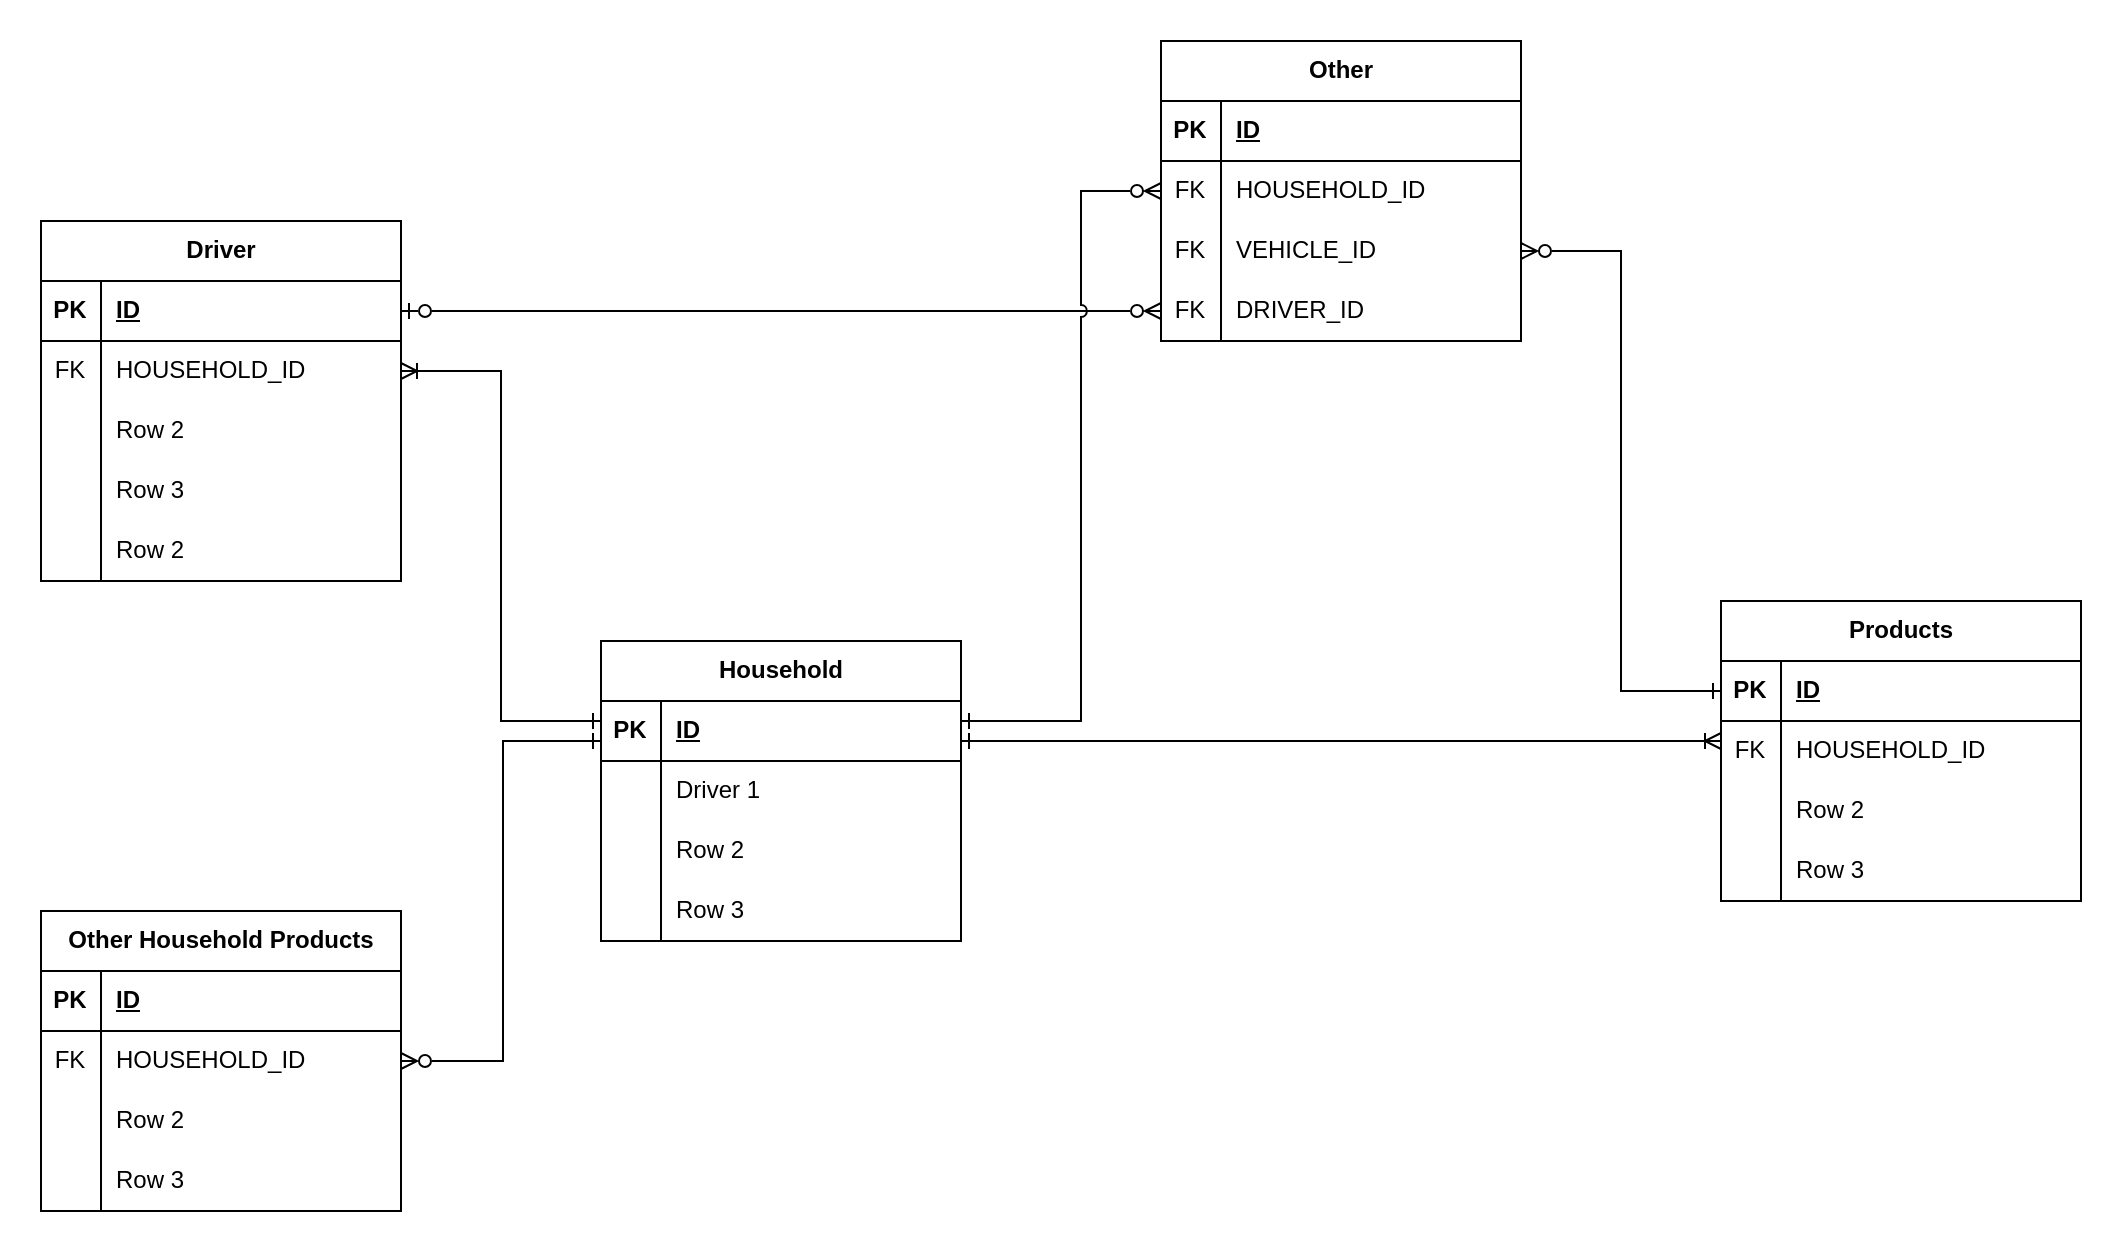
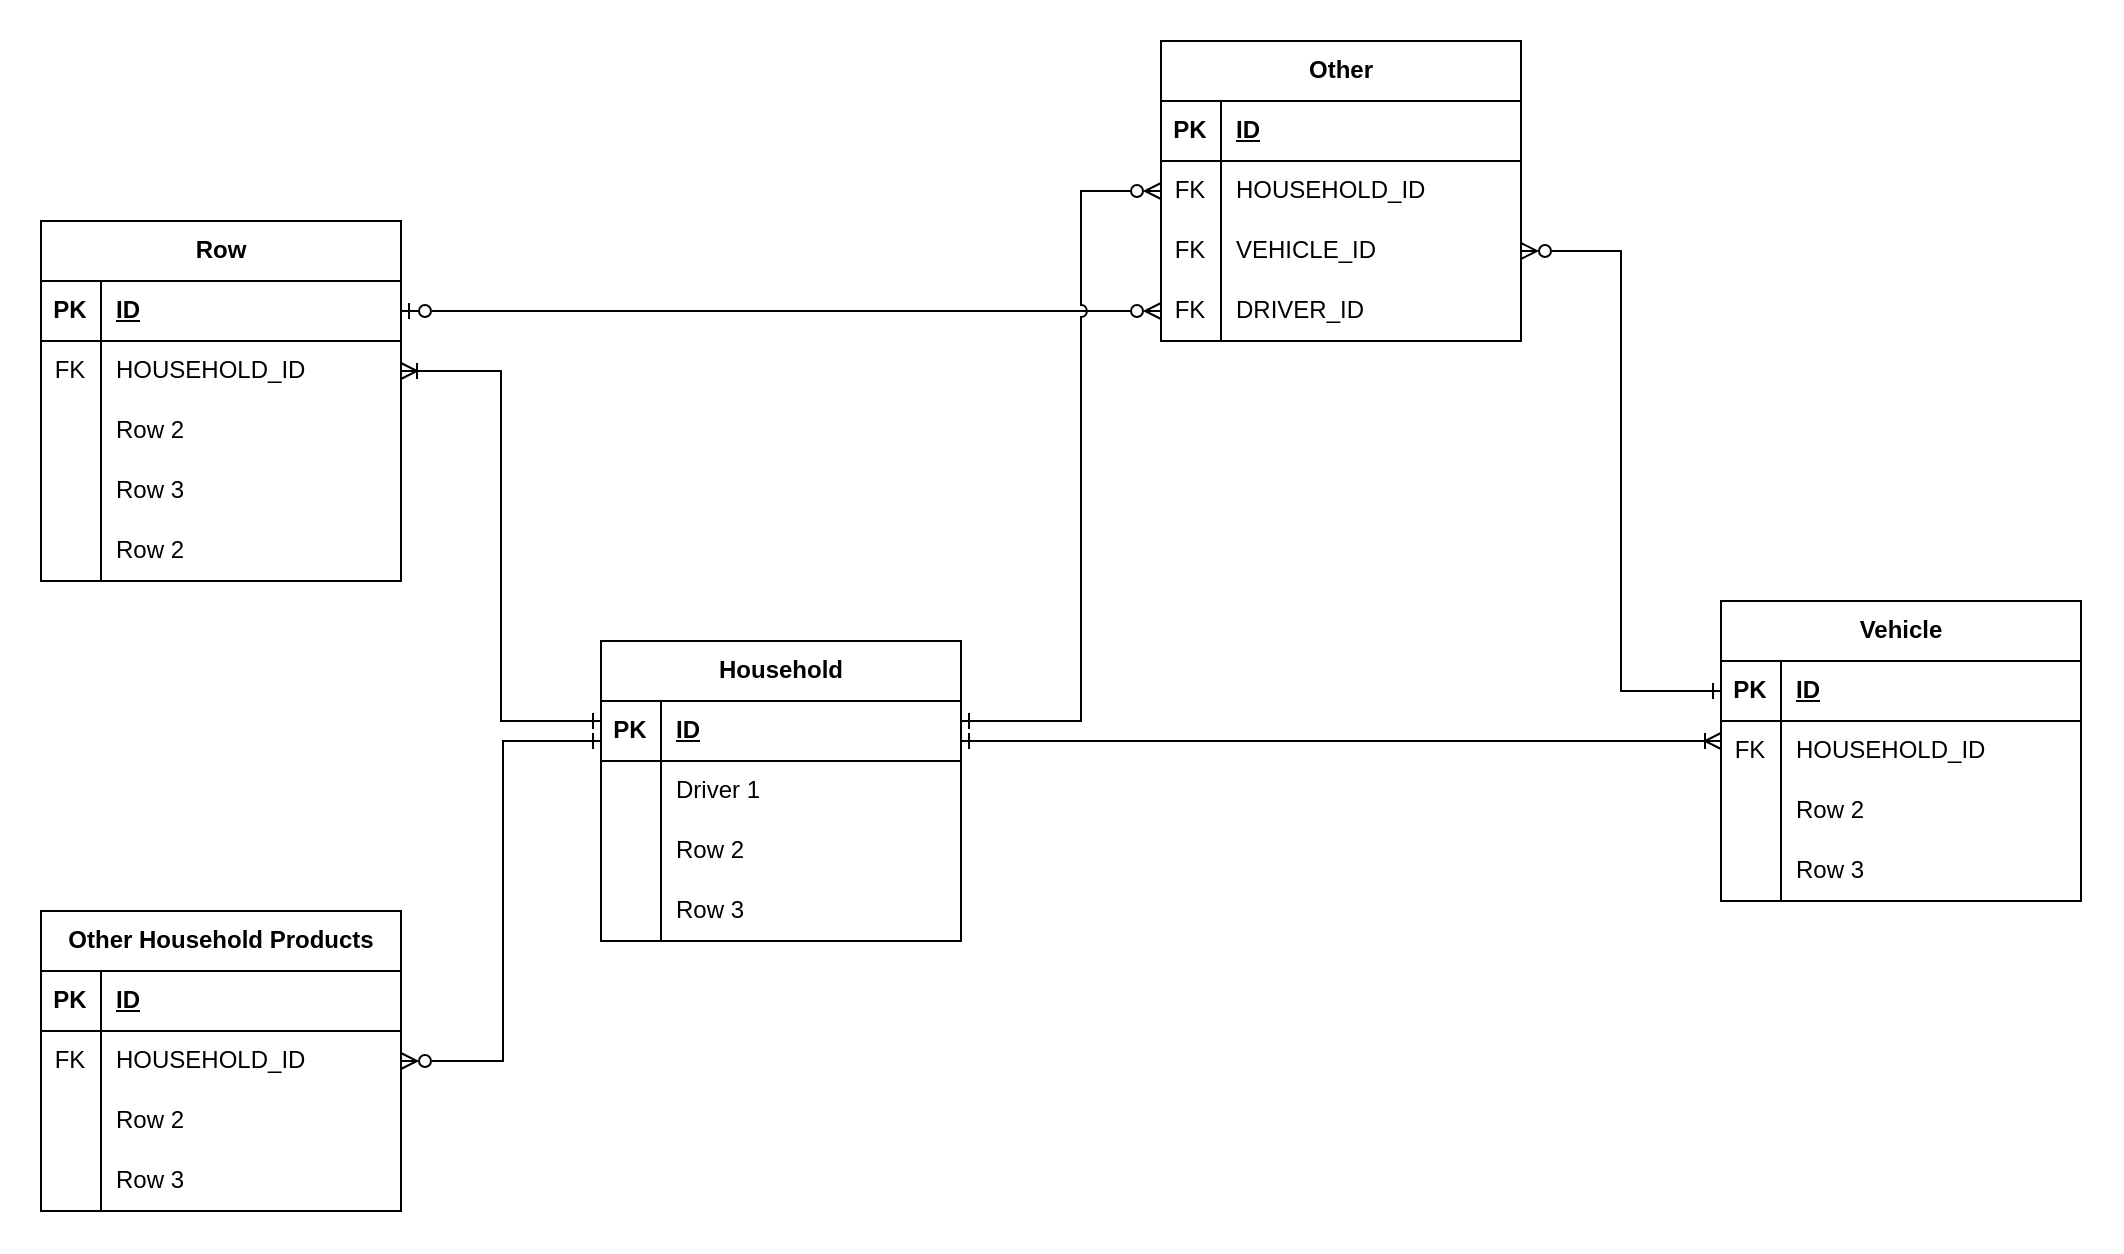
node "Driver": label "Driver" -> "Row"
node "Products": label "Products" -> "Vehicle"
